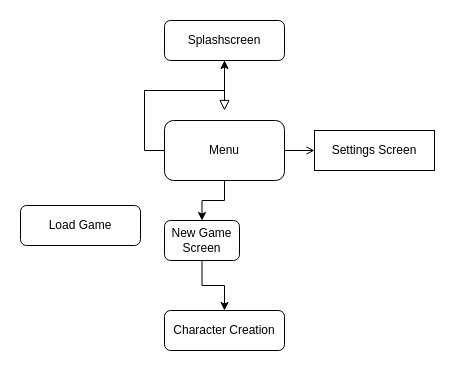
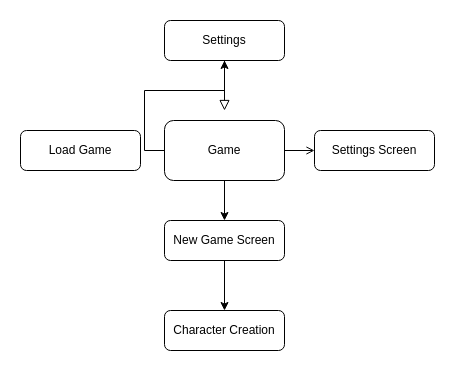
node "Splashscreen": label "Splashscreen" -> "Settings"
node "Menu": label "Menu" -> "Game"
node "Settings Screen": shape rectangle -> rounded rectangle
node "Load Game": moved (81, 226) -> (81, 151)
node "New Game Screen": size 75x40 -> 120x40
